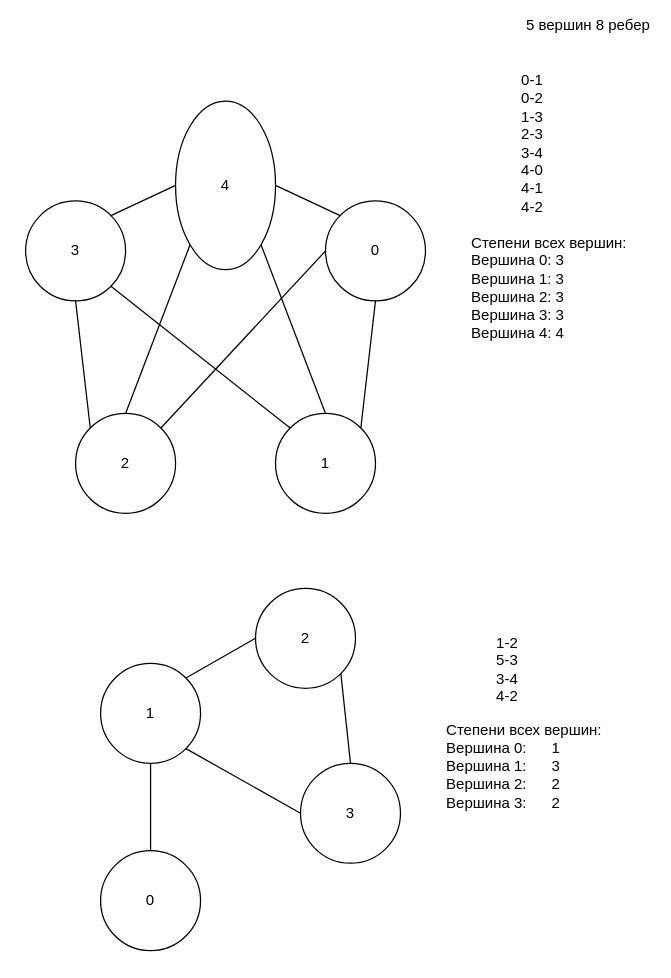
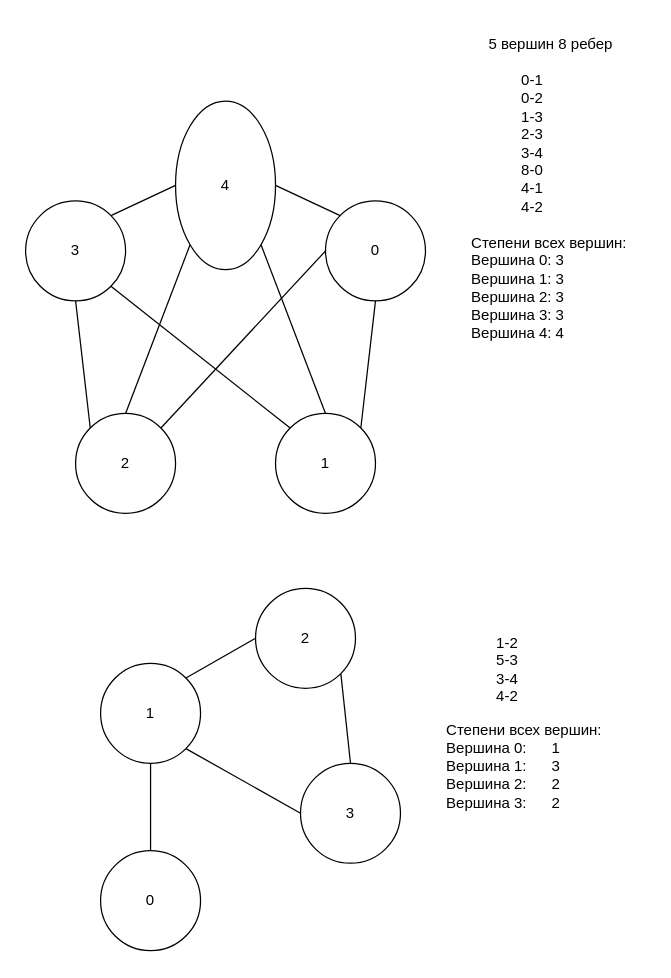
node "5 вершин 8 ребер": moved (588, 26) -> (551, 44)
node "0-1 0-2 1-3 2-3 3-4 4-0 4-1 4-2": label "0-1 0-2 1-3 2-3 3-4 4-0 4-1 4-2" -> "0-1 0-2 1-3 2-3 3-4 8-0 4-1 4-2"
